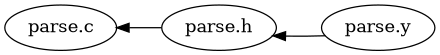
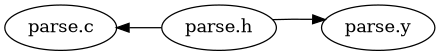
edge "parse.y" -> "parse.h": reversed
